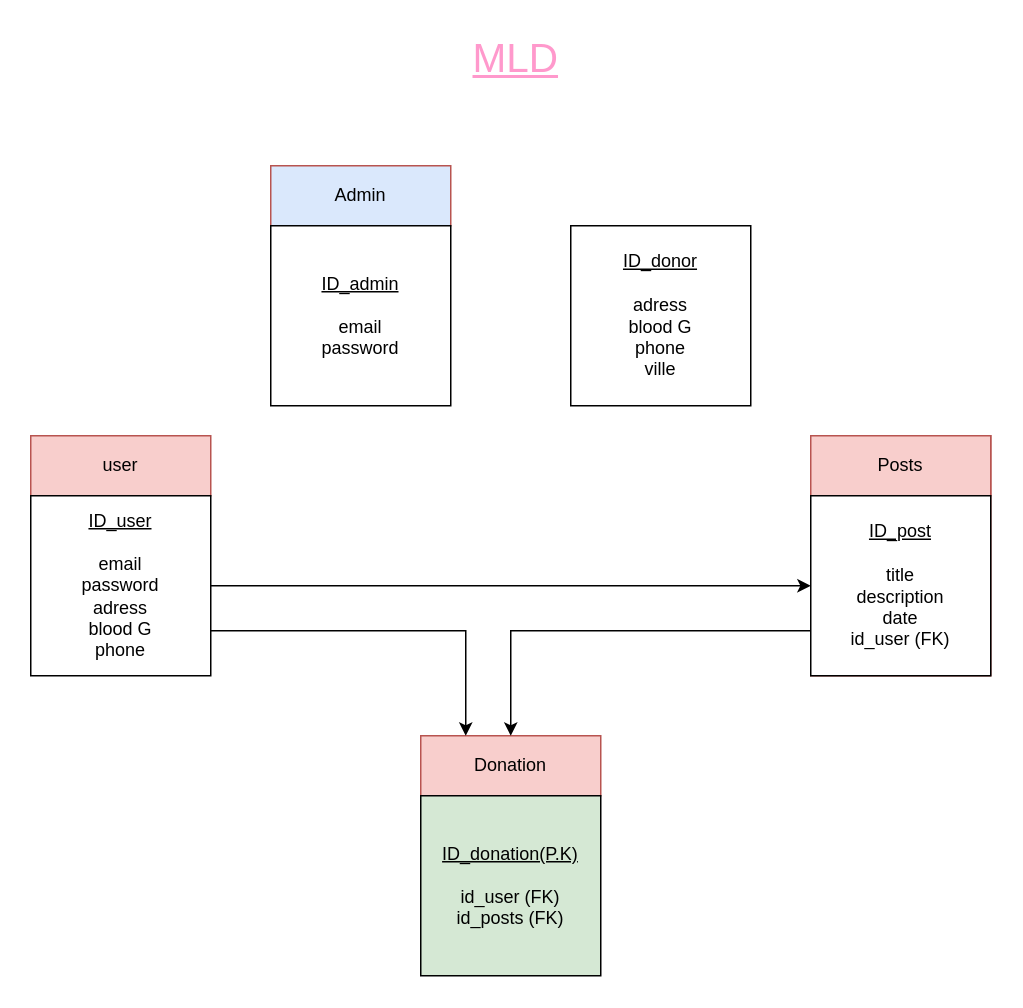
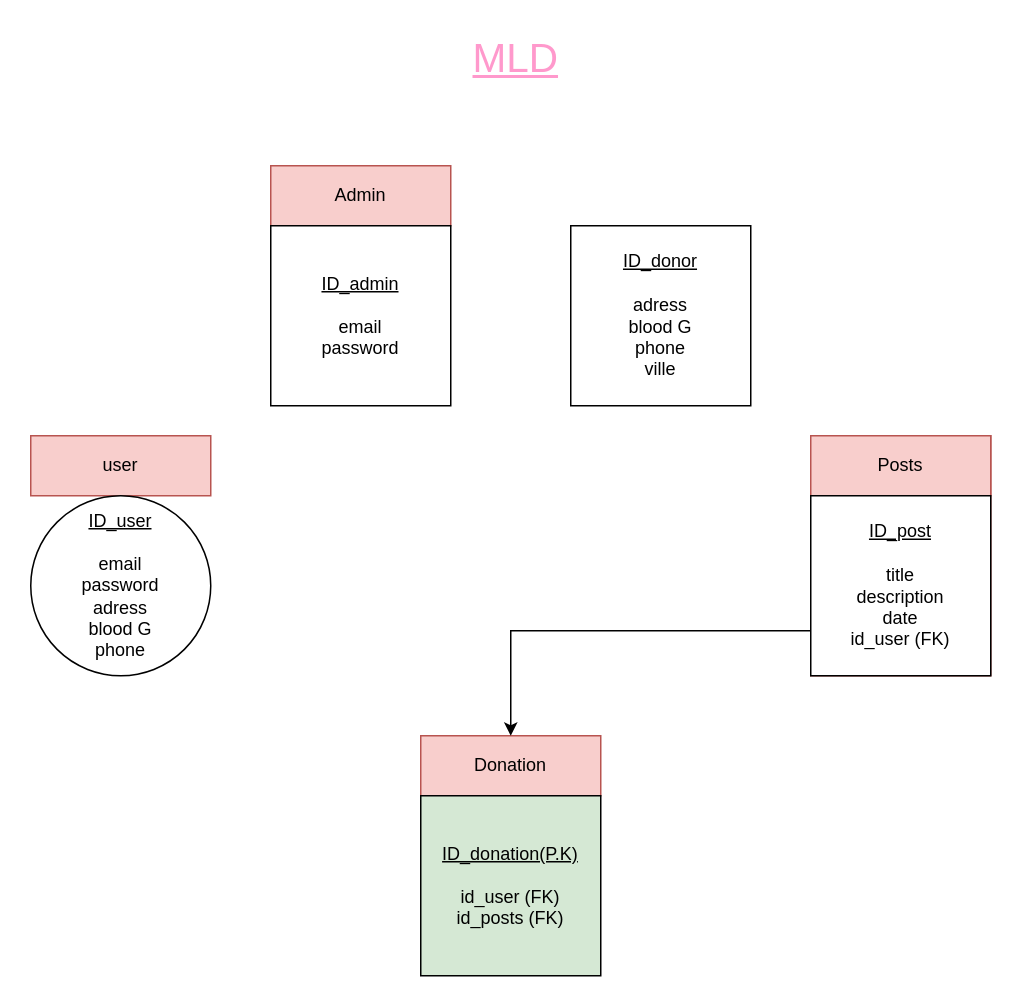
node "Admin": fillcolor #dae8fc -> #f8cecc
node "ID_user email password adress blood G phone": shape rectangle -> ellipse
edge "ID_user email password adress blood G phone" -> "ID_post title description date id_user (FK)": removed
edge "ID_user email password adress blood G phone" -> "Donation": removed
